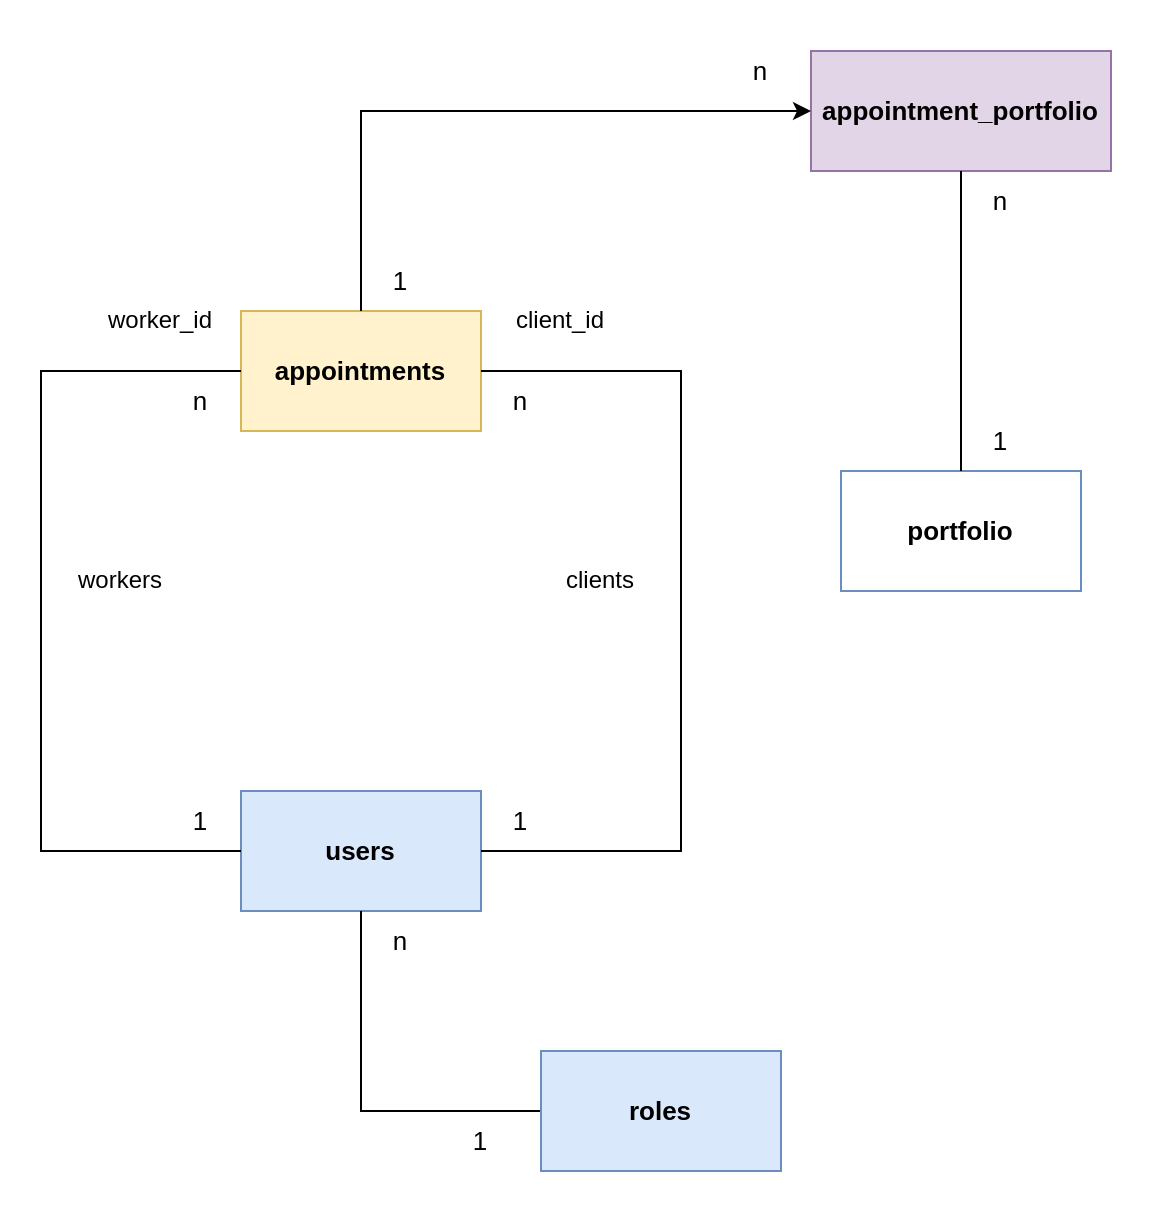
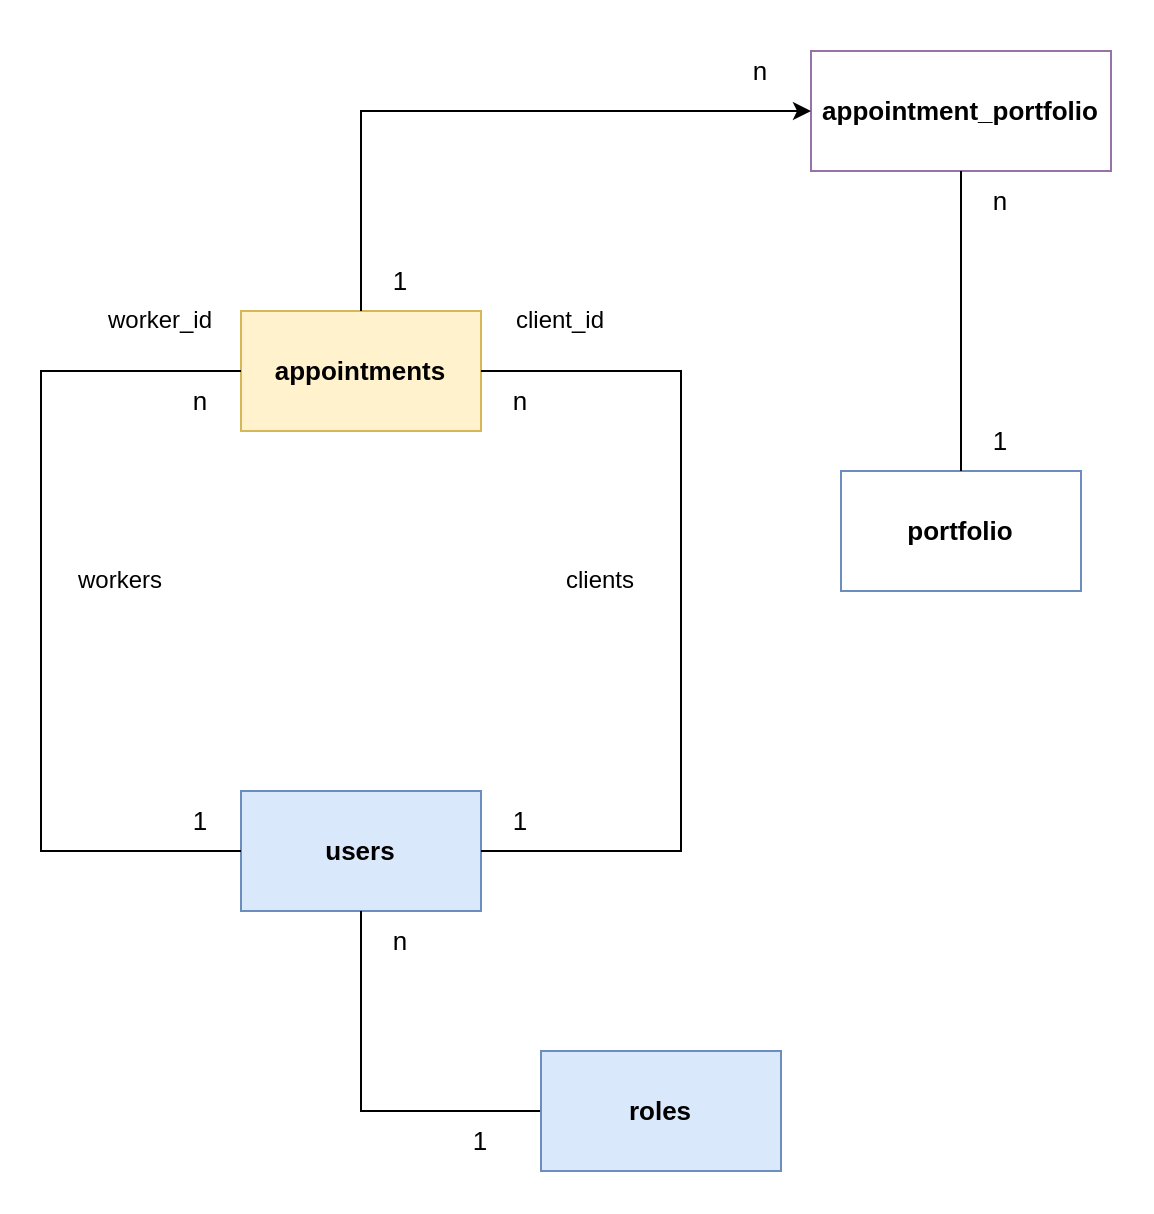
node "appointment_portfolio": fillcolor #e1d5e7 -> #ffffff
